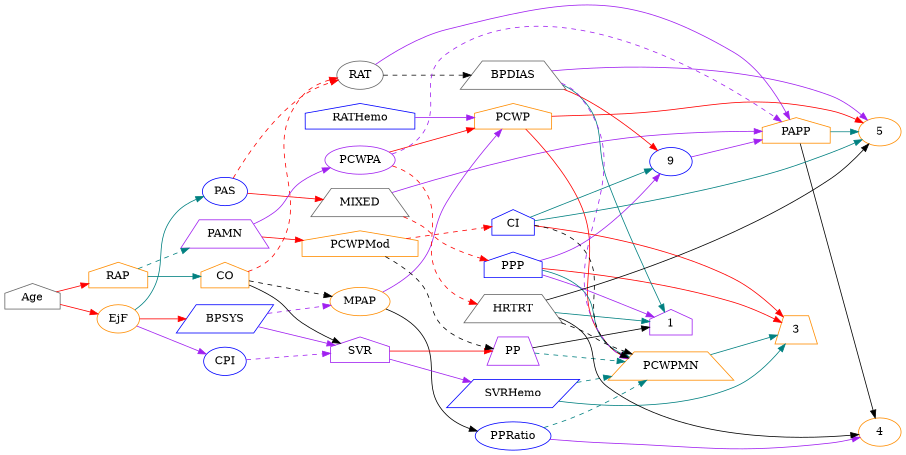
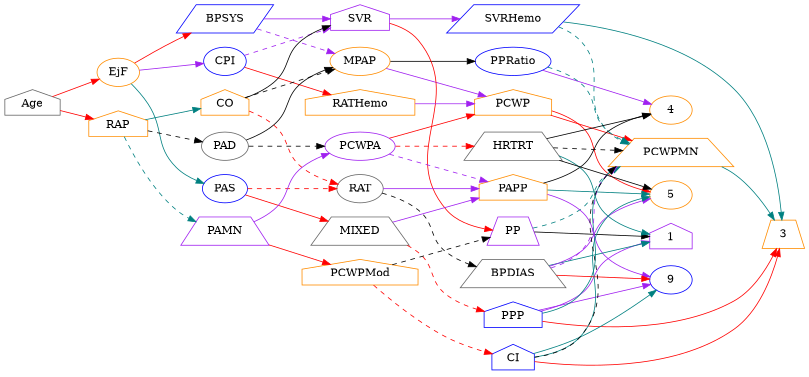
edge "CPI" -> "RATHemo": added
node "RATHemo": color blue -> darkorange
node "PAD": added
edge "9" -> "PAPP": reversed
